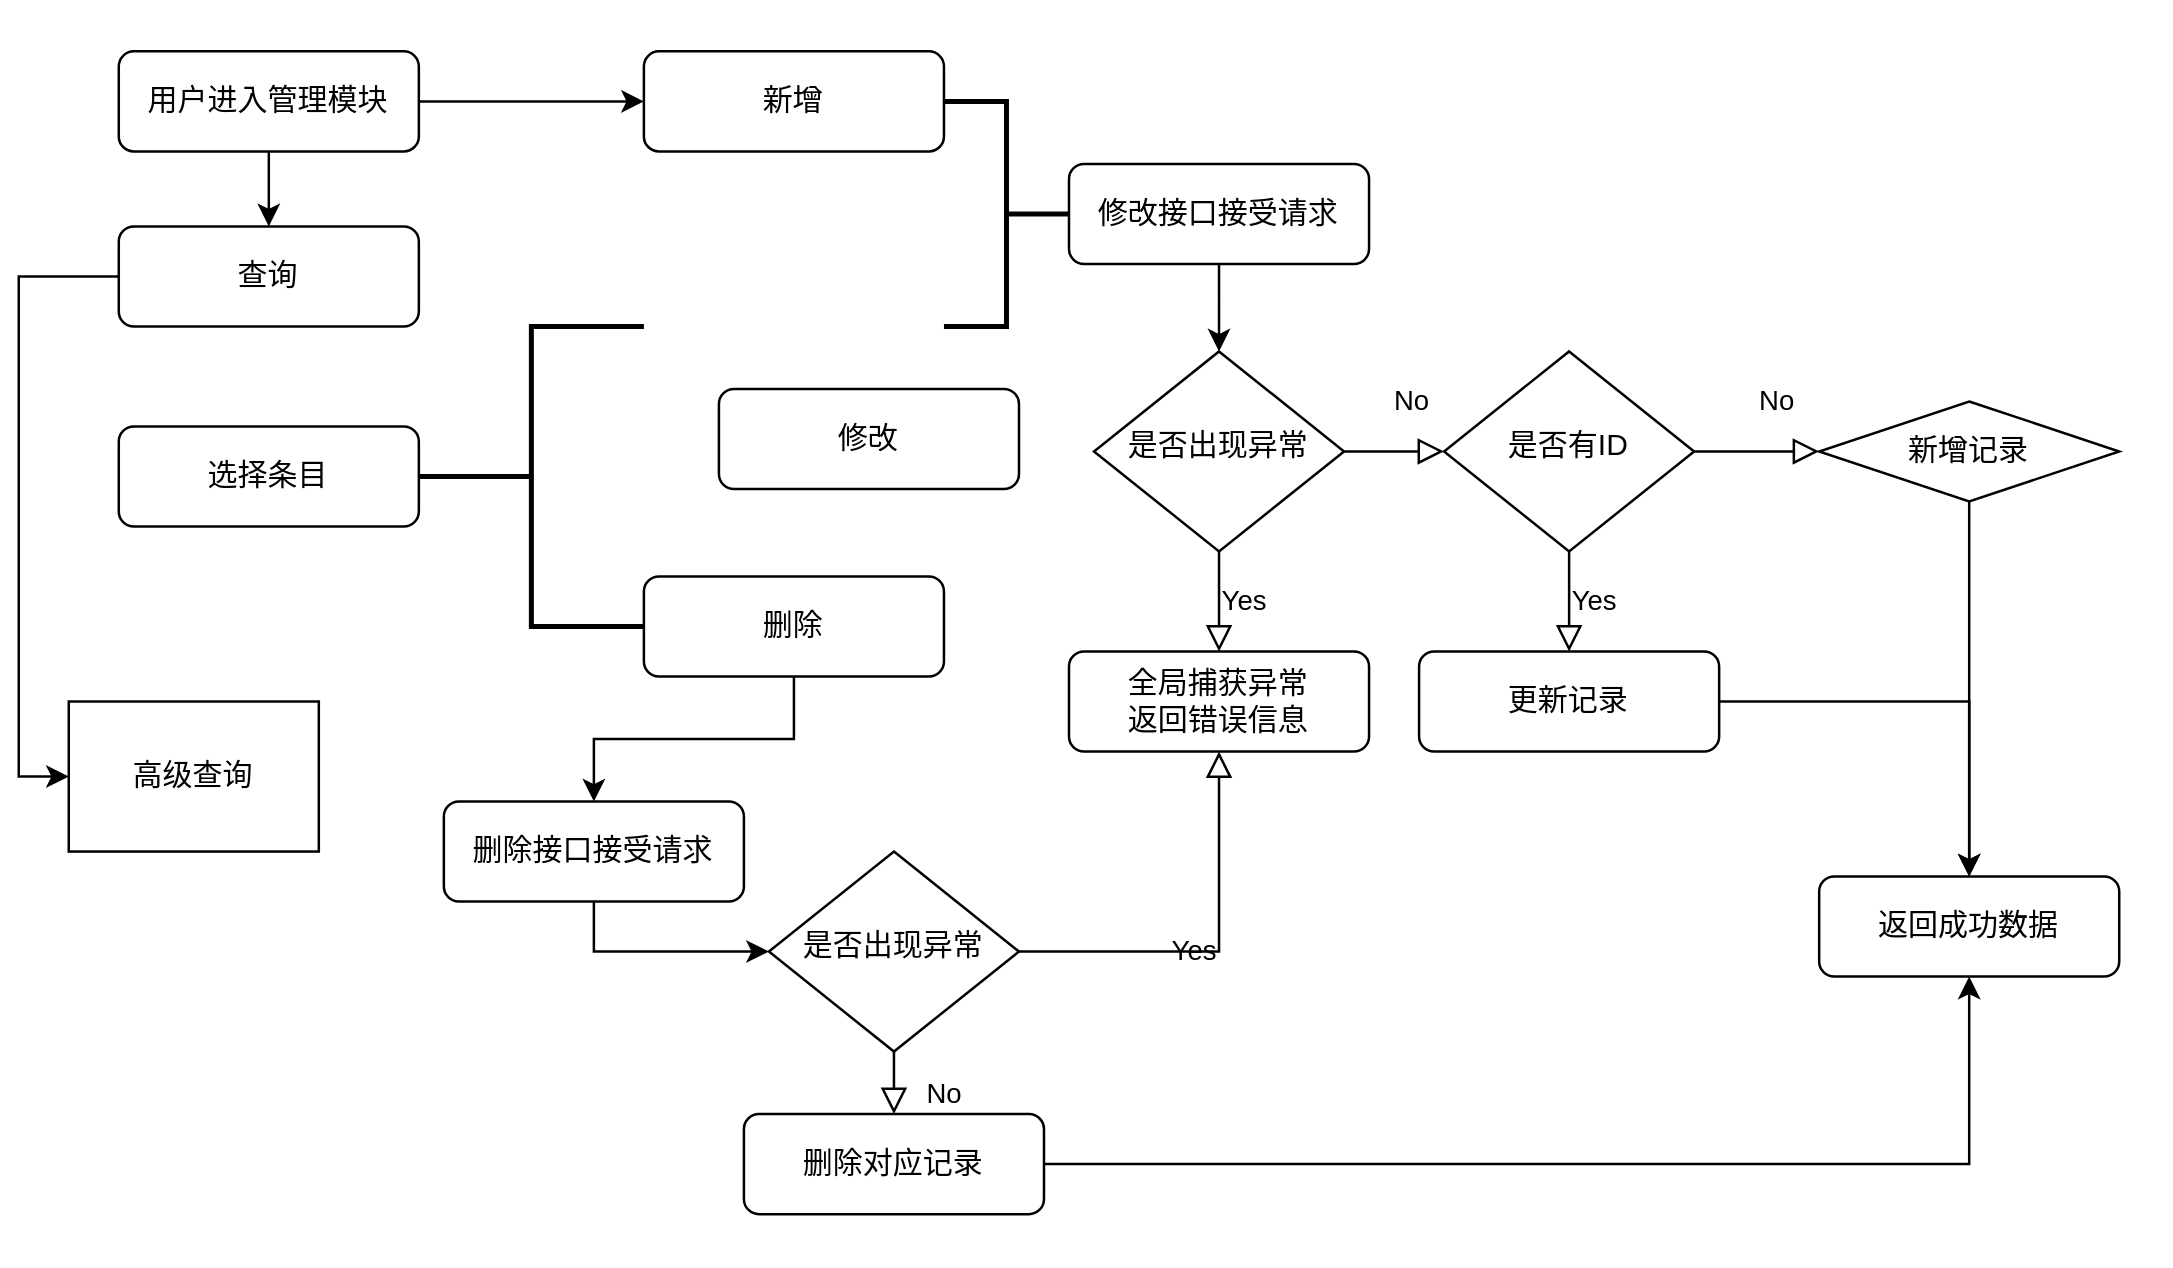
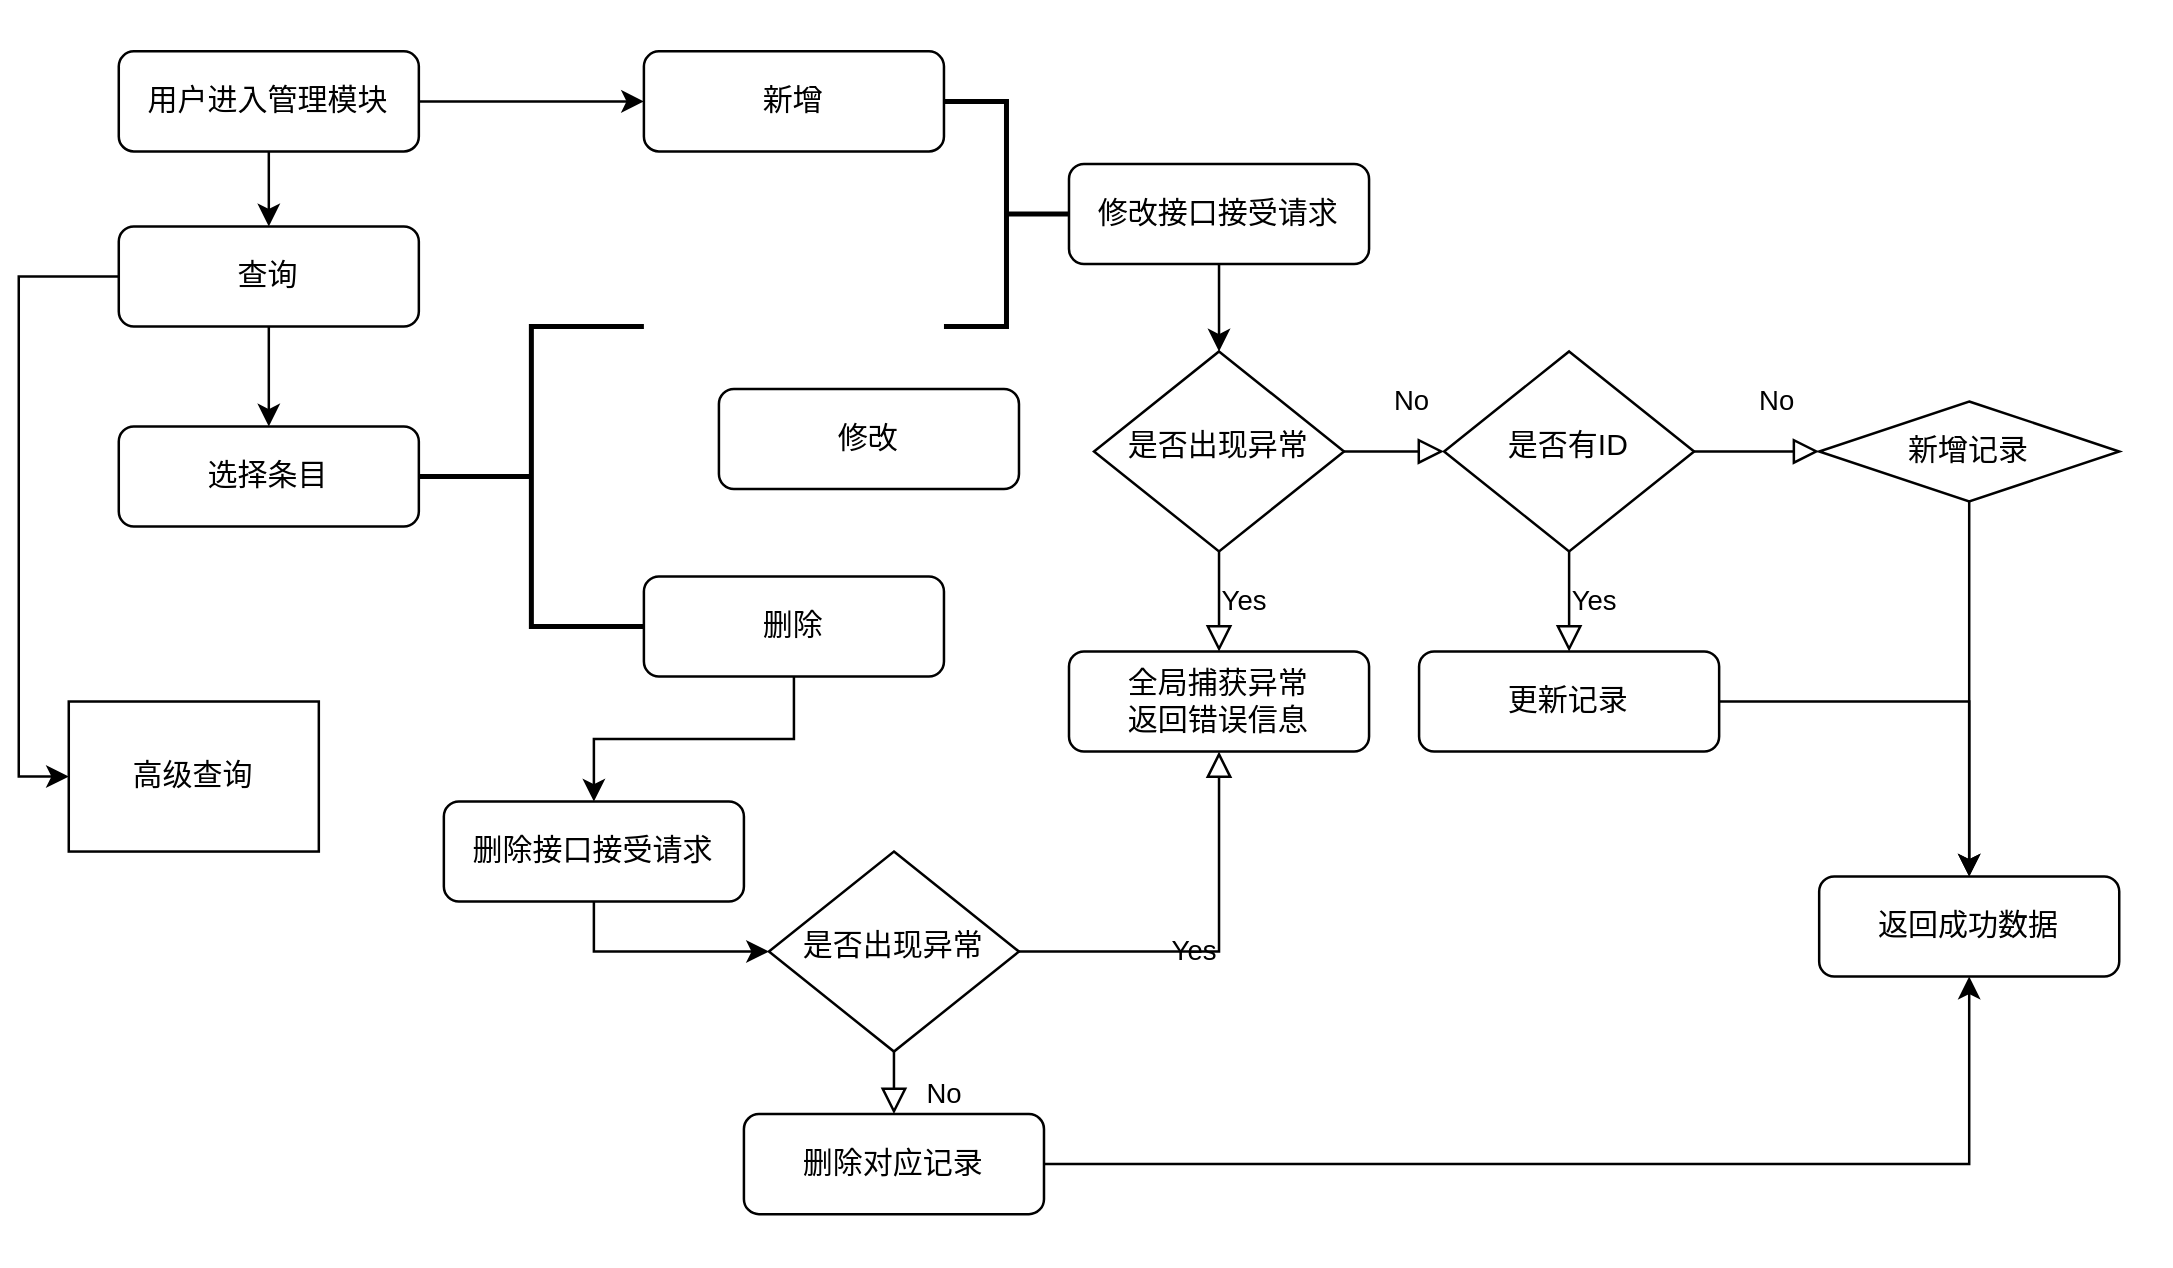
edge "查询" -> "选择条目": added
